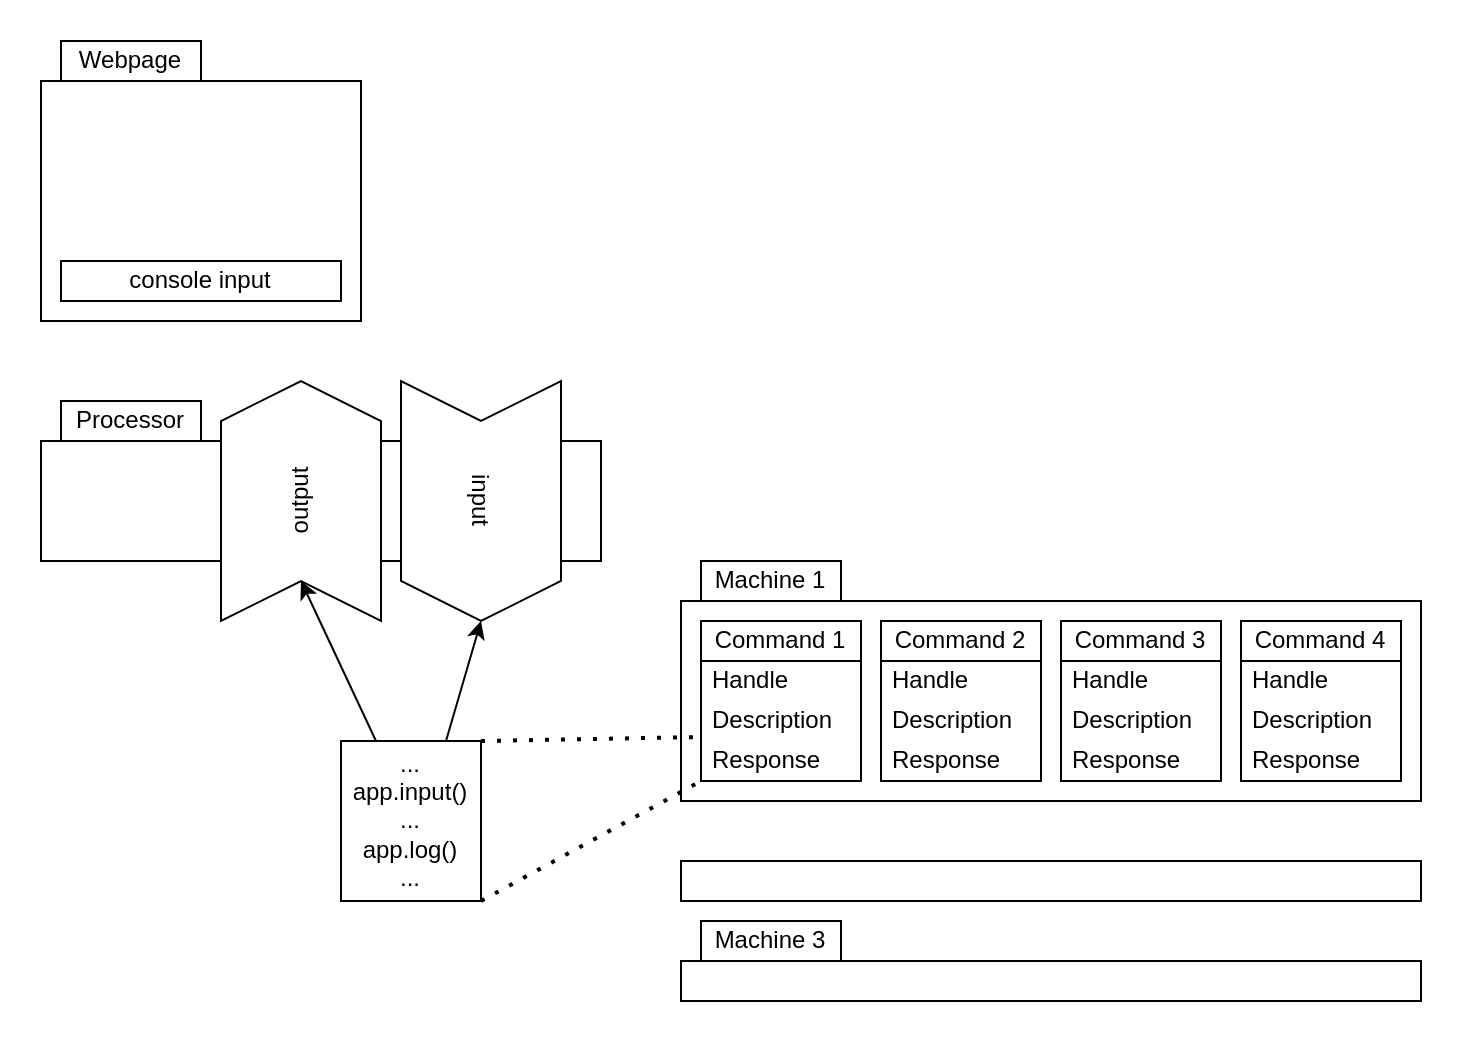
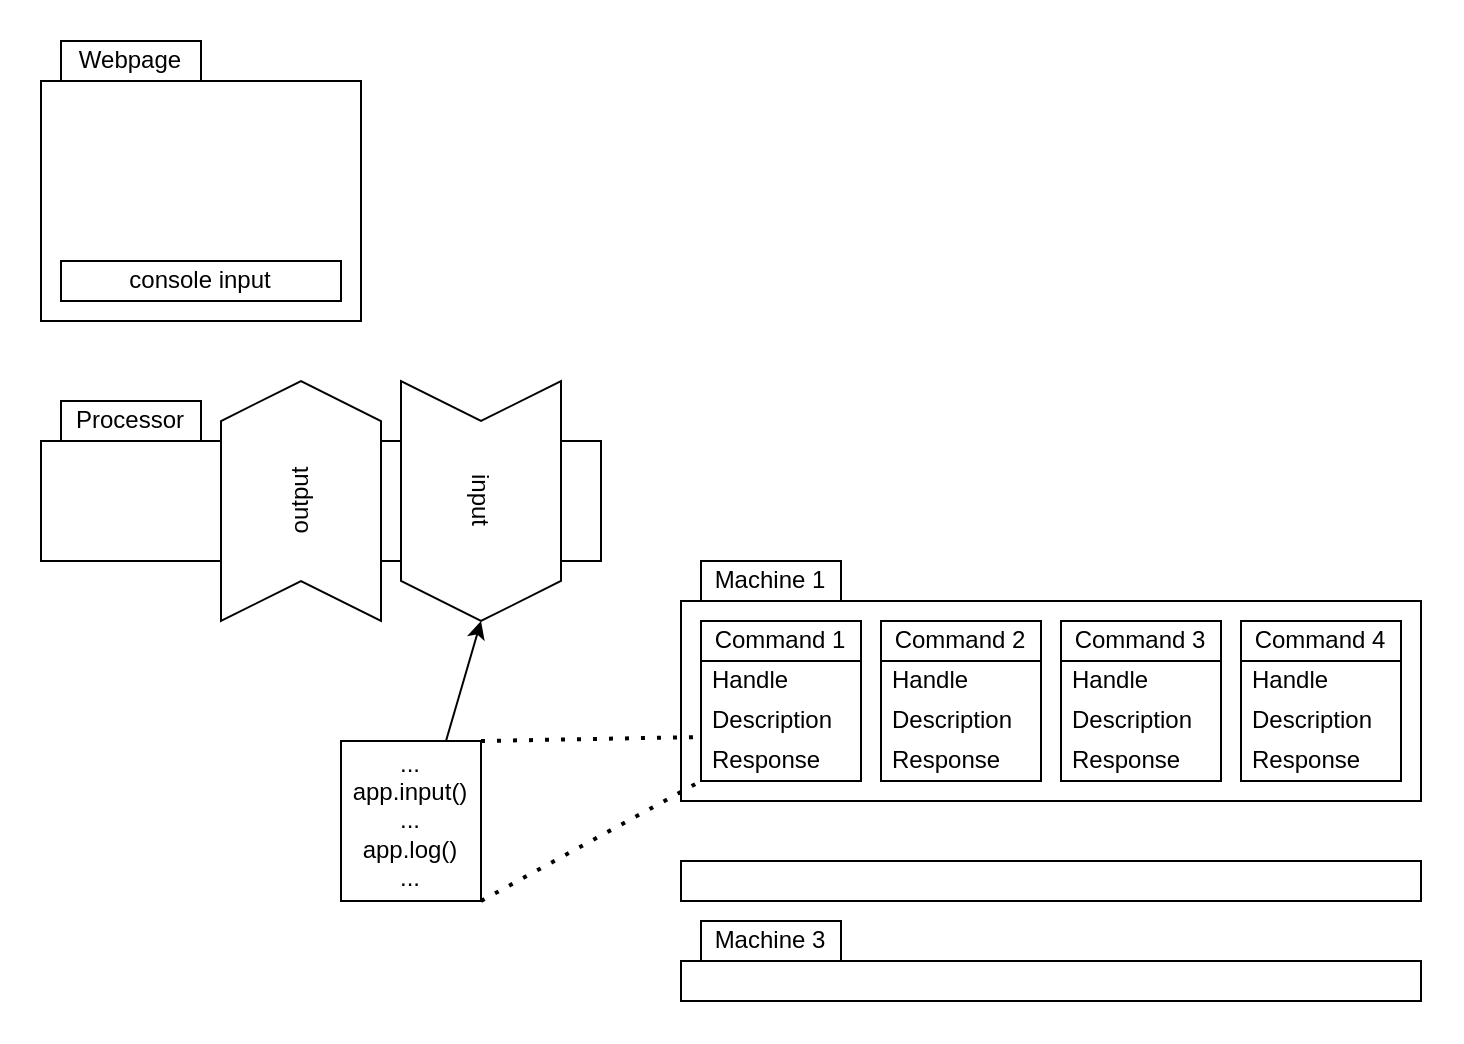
edge "... app.input() ... app.log() ..." -> "output": removed
